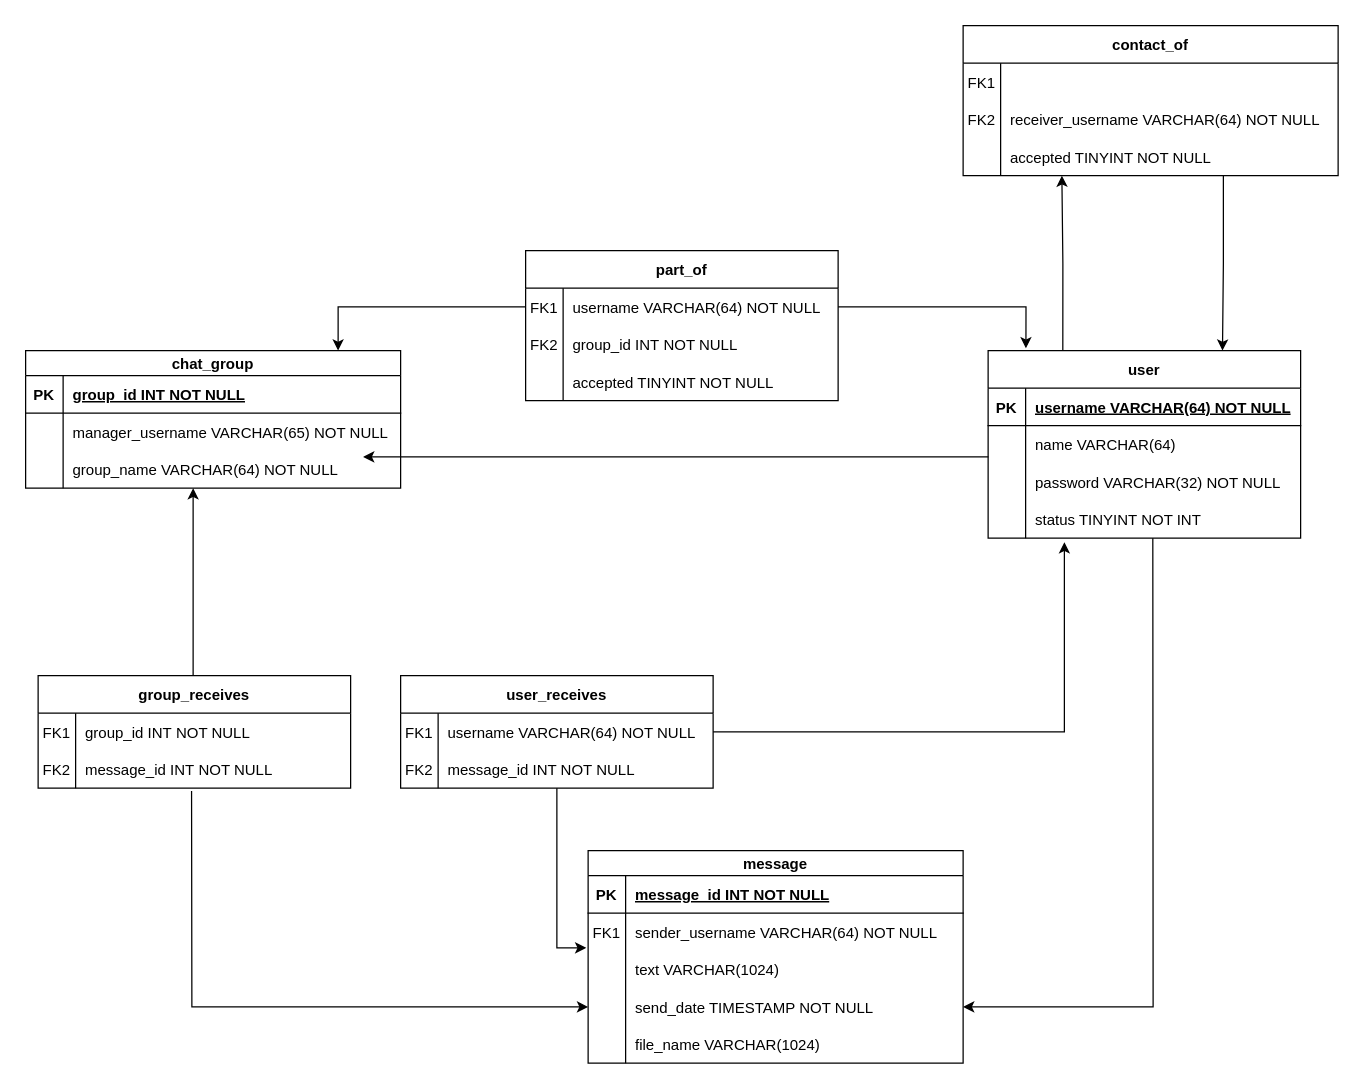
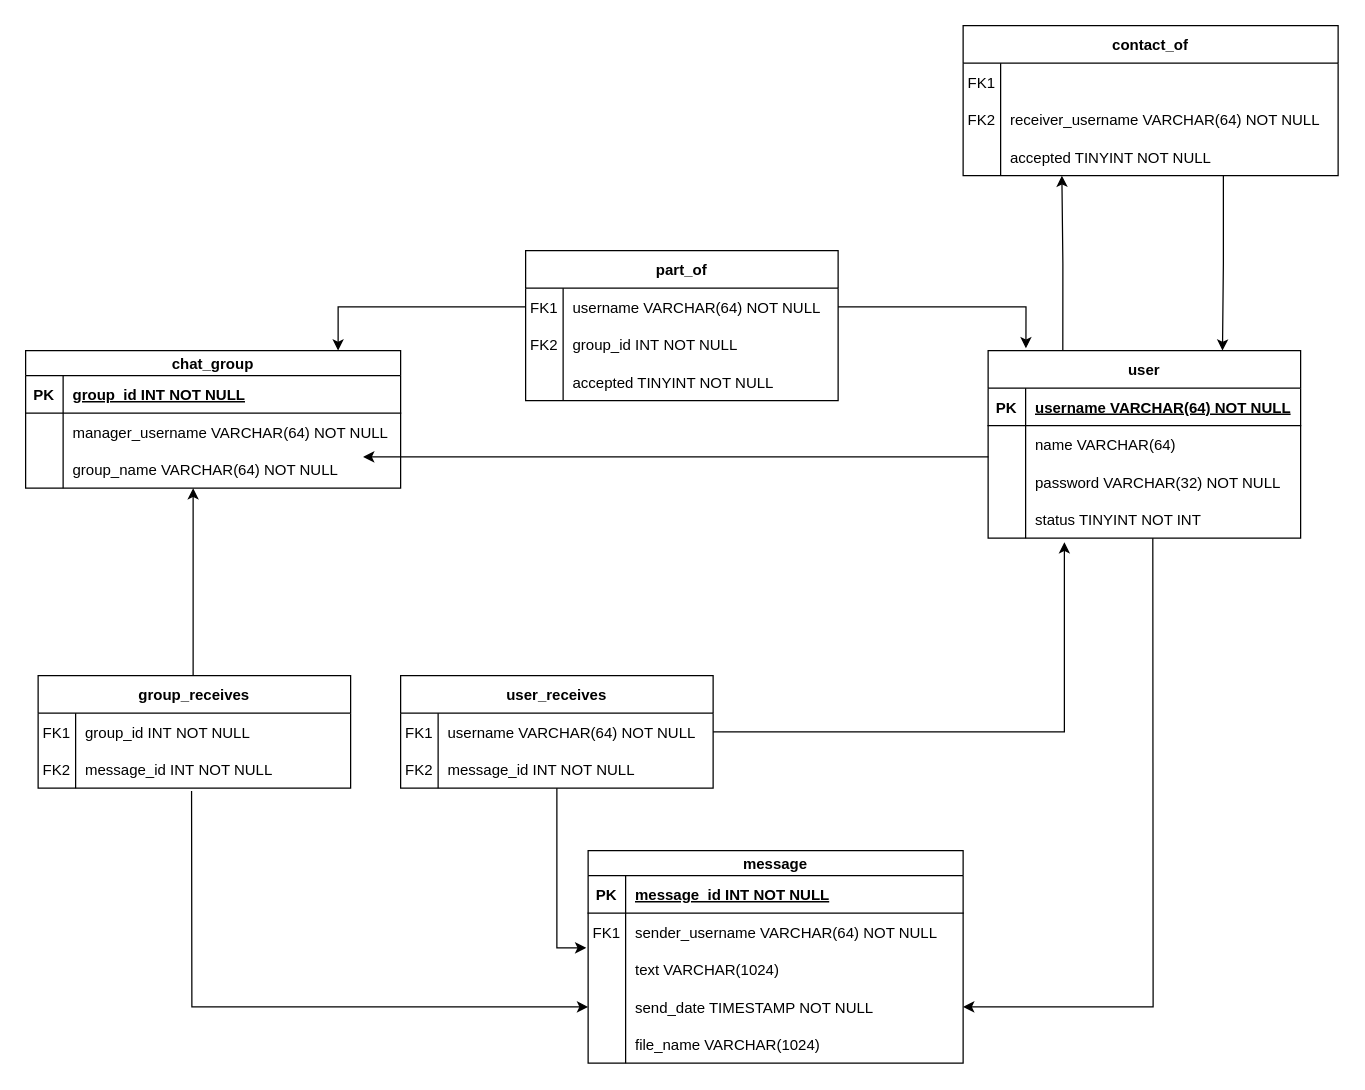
node "manager_username VARCHAR(65) NOT NULL": label "manager_username VARCHAR(65) NOT NULL" -> "manager_username VARCHAR(64) NOT NULL"
